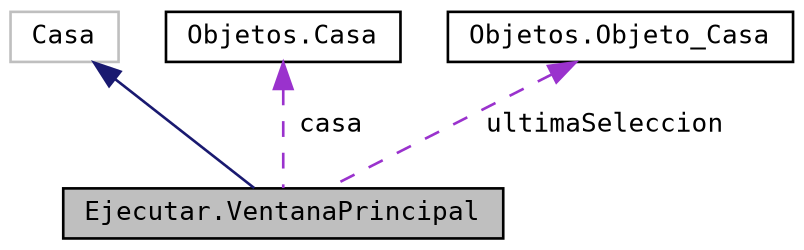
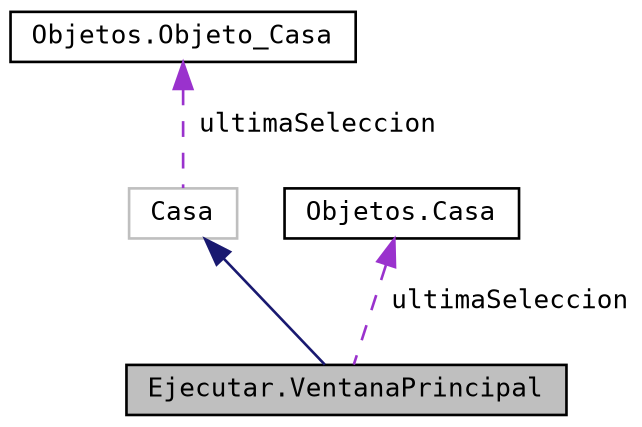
edge "Ejecutar.VentanaPrincipal" -> "Objetos.Casa": label " casa" -> " ultimaSeleccion"
edge "Ejecutar.VentanaPrincipal" -> "Objetos.Objeto_Casa": now "Casa" -> "Objetos.Objeto_Casa"
